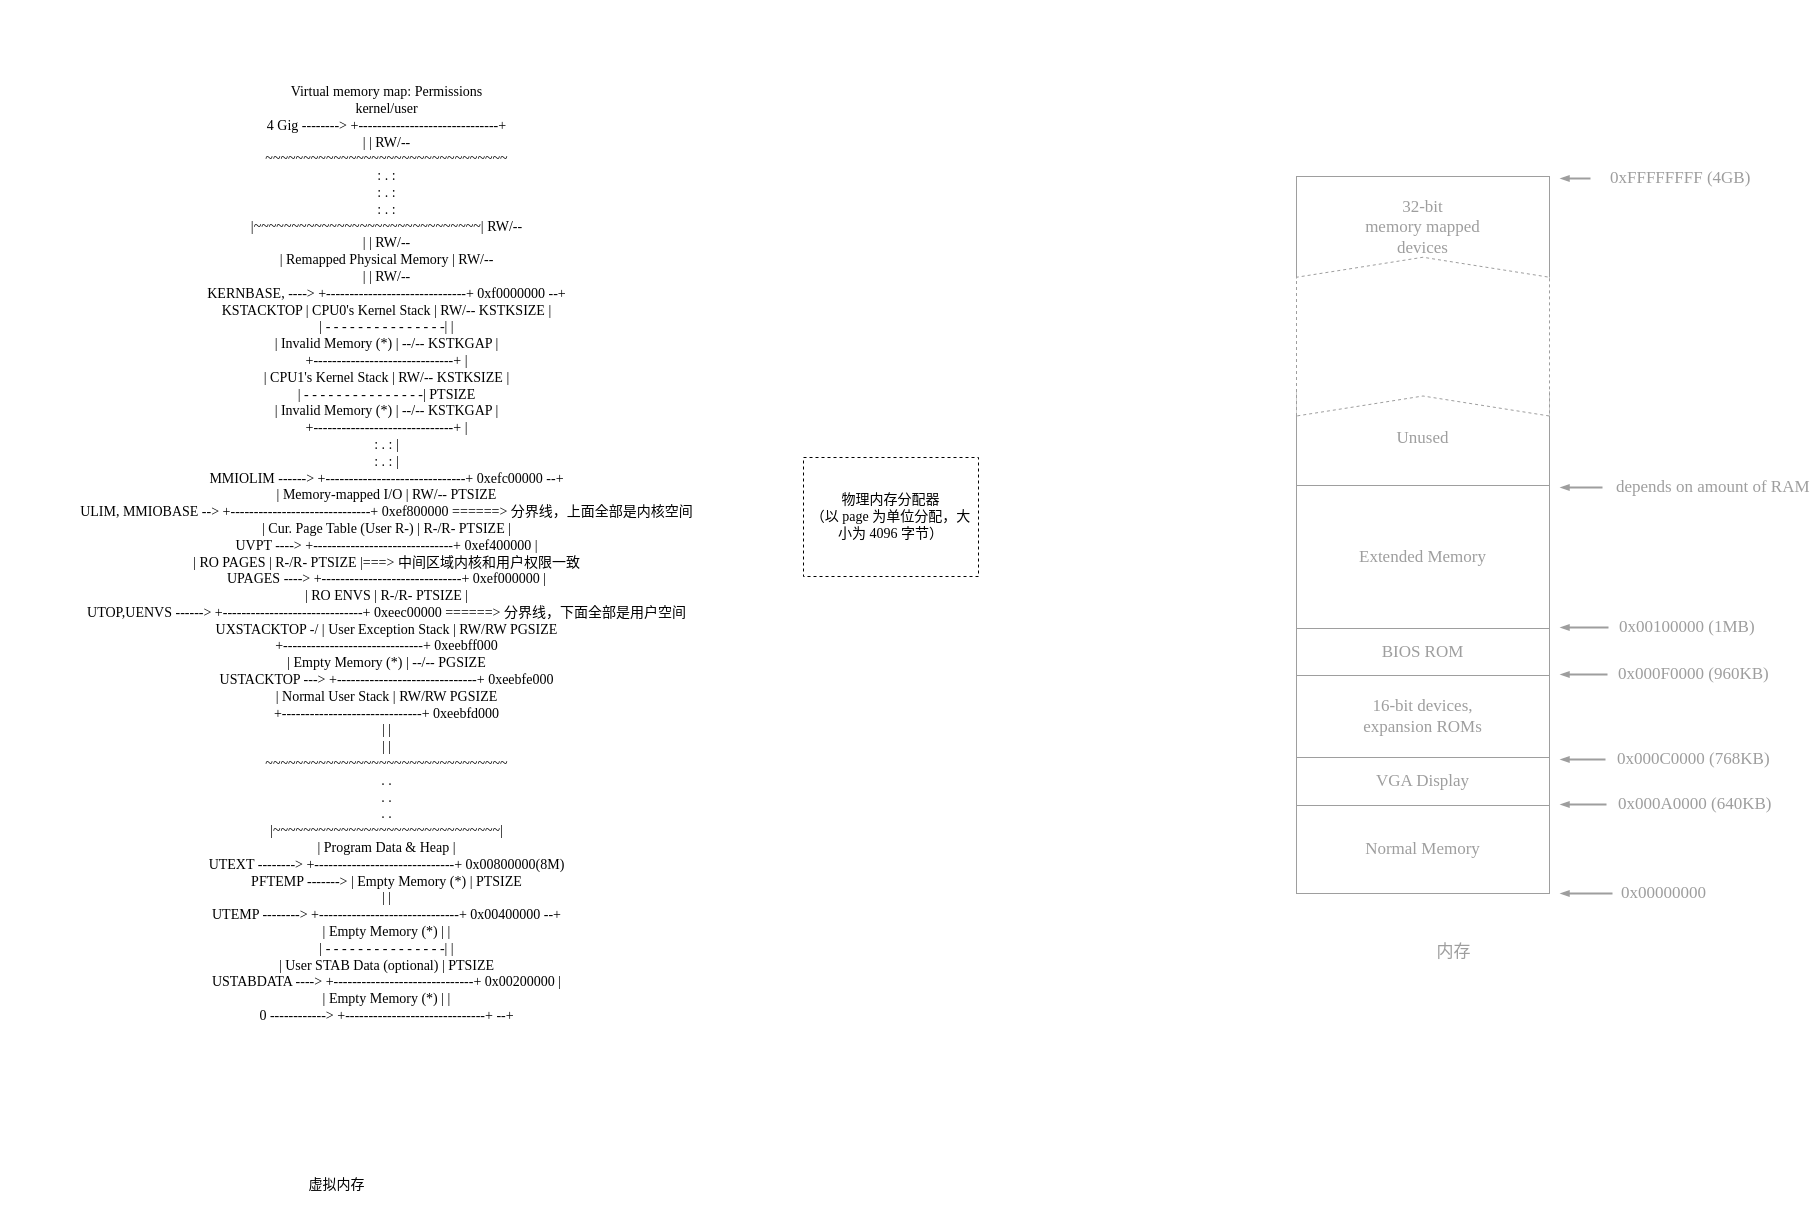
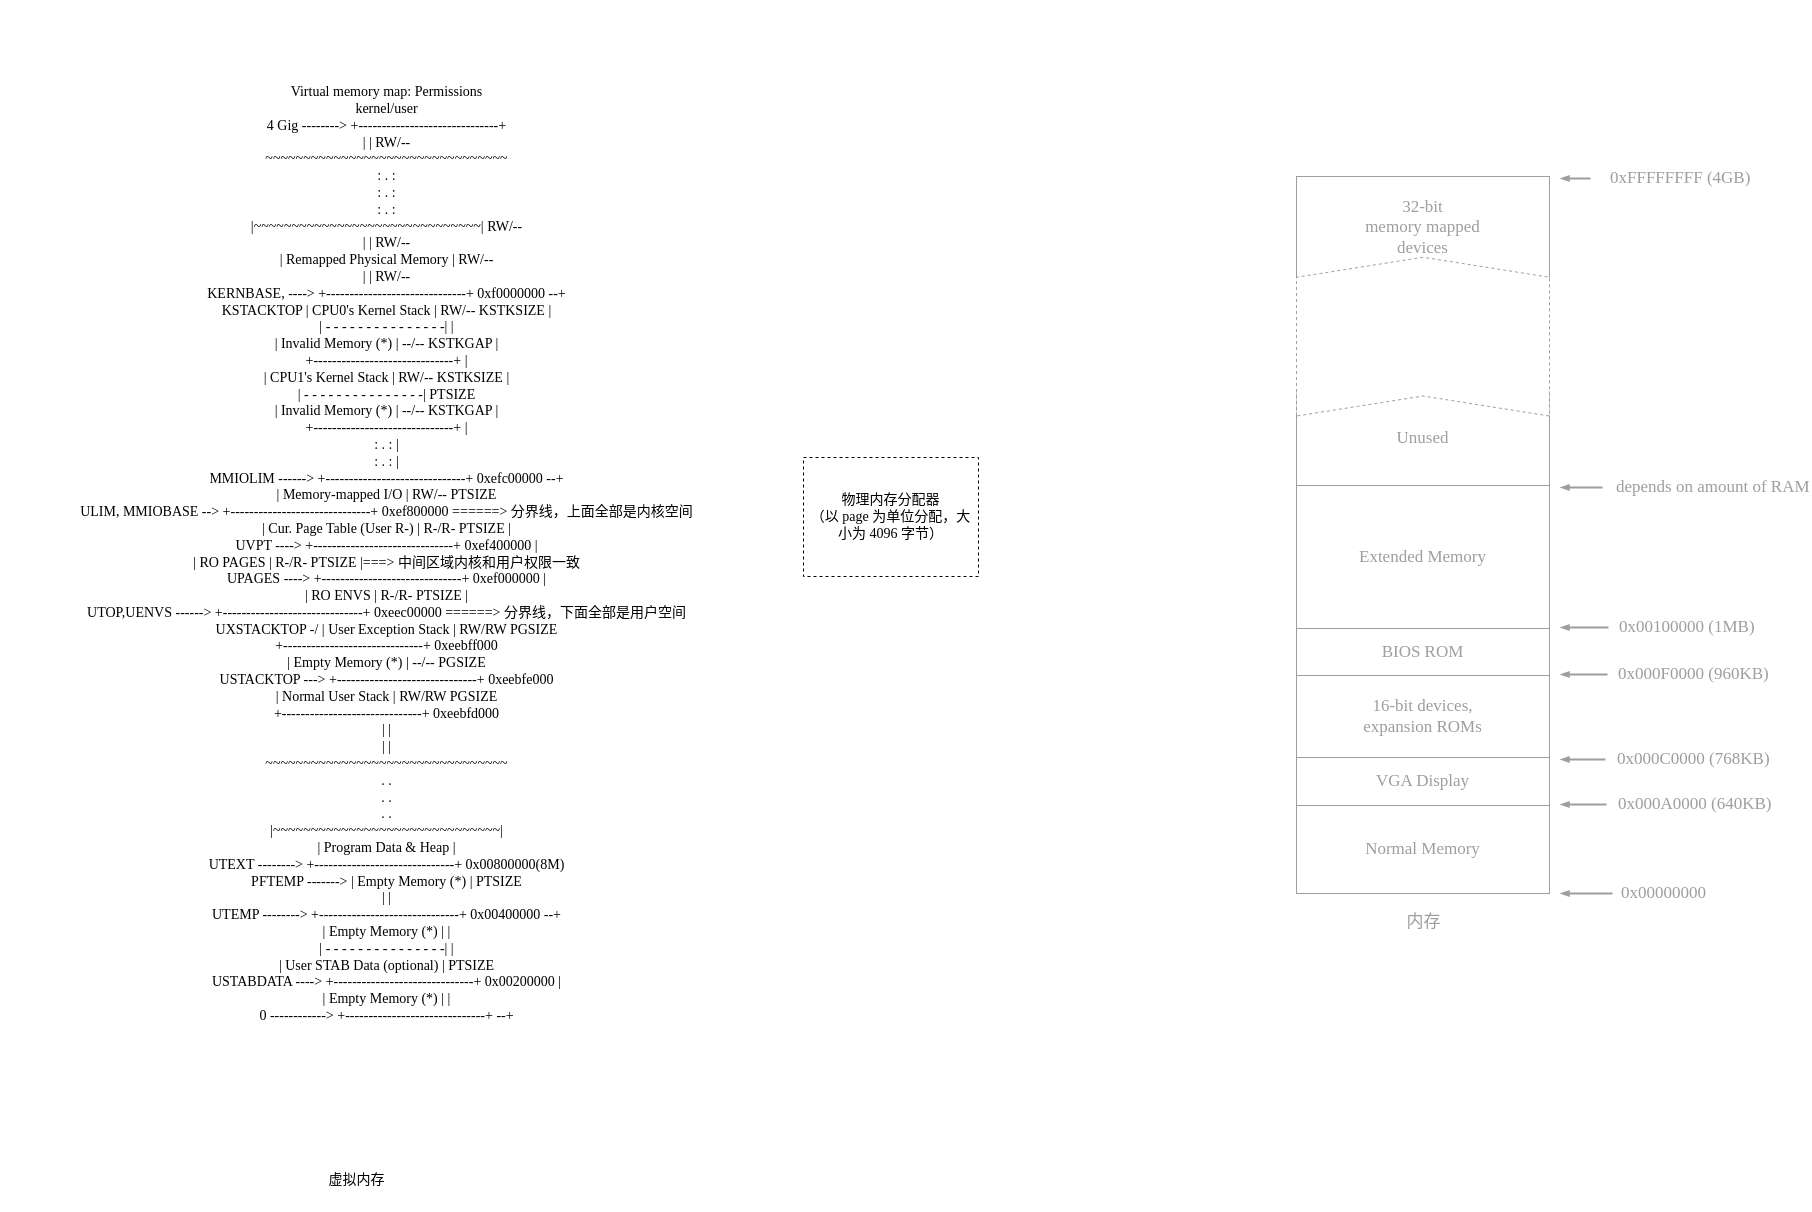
node "内存": moved (1453, 953) -> (1423, 923)
node "虚拟内存": moved (337, 1185) -> (357, 1180)
